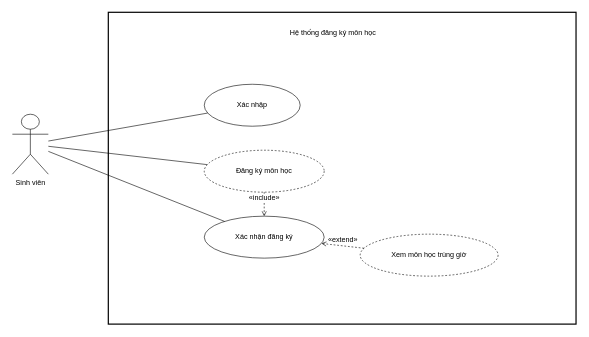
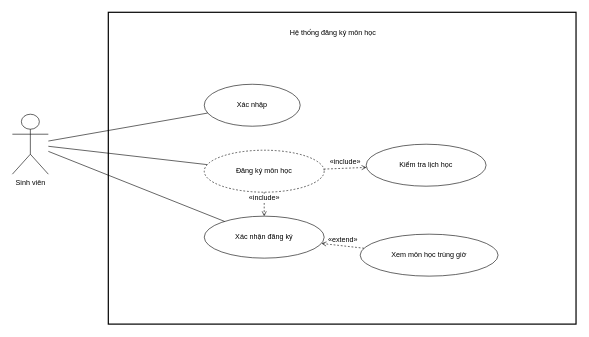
node "Kiểm tra lịch học": added
edge "Đăng ký môn học" -> "Kiểm tra lịch học": added, label "«include»"
node "Xem môn học trùng giờ": style dashed -> solid
